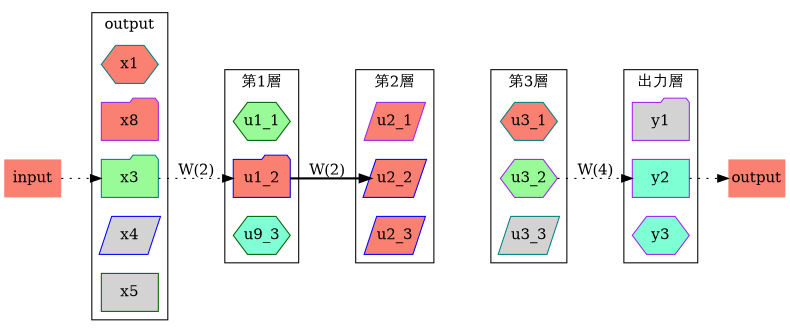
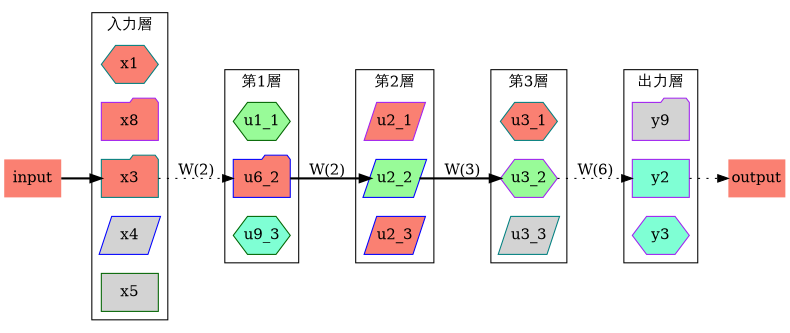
cluster "output": label "output" -> "入力層"
node "y1": label "y1" -> "y9"
edge "u3_2" -> "y2": label "W(4)" -> "W(6)"
edge "input" -> "x3": style dotted -> bold
node "x3": fillcolor palegreen -> salmon
node "u1_2": label "u1_2" -> "u6_2"
node "u2_2": fillcolor salmon -> palegreen
edge "u2_2" -> "u3_2": added, label "W(3)"
